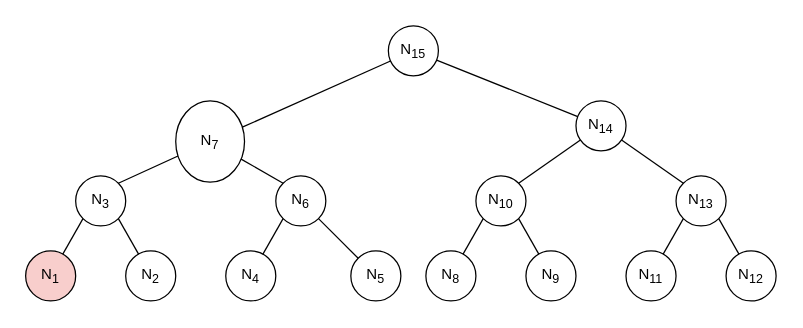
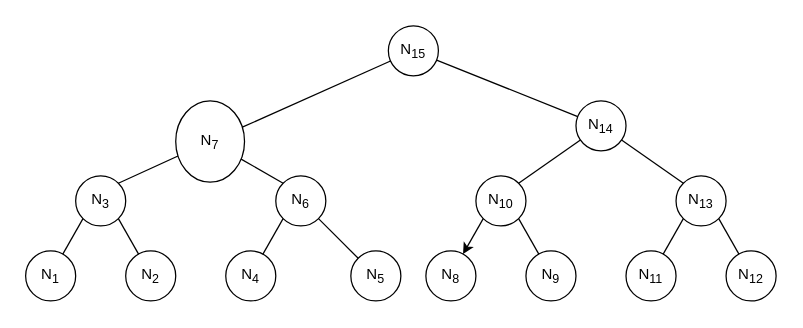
edge "N10" -- "N8": arrowhead none -> classic
node "N1": fillcolor #f8cecc -> #ffffff
